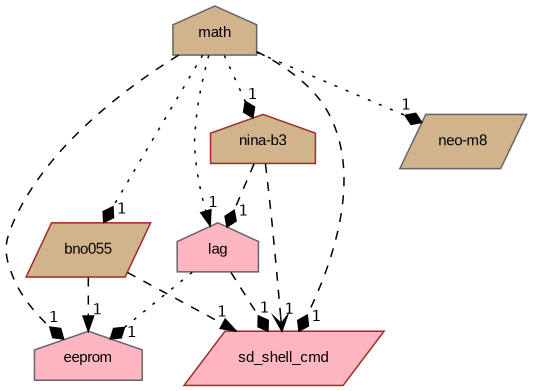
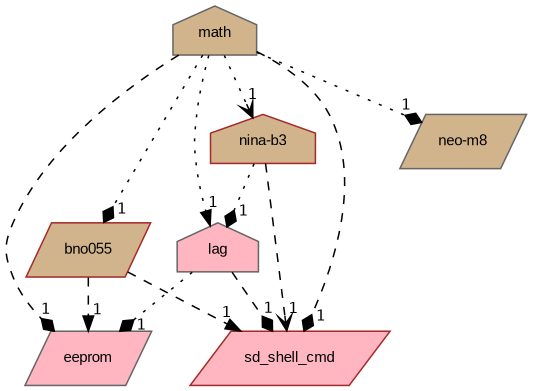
edge "math" -> "nina-b3": arrowhead diamond -> vee
edge "nina-b3" -> "lag": style dashed -> dotted
node "eeprom": shape house -> parallelogram
